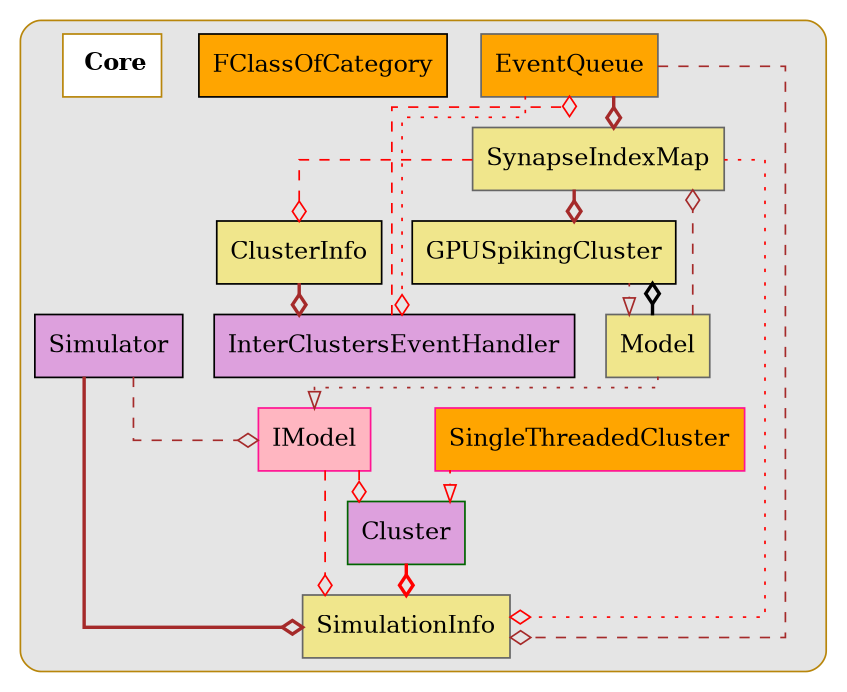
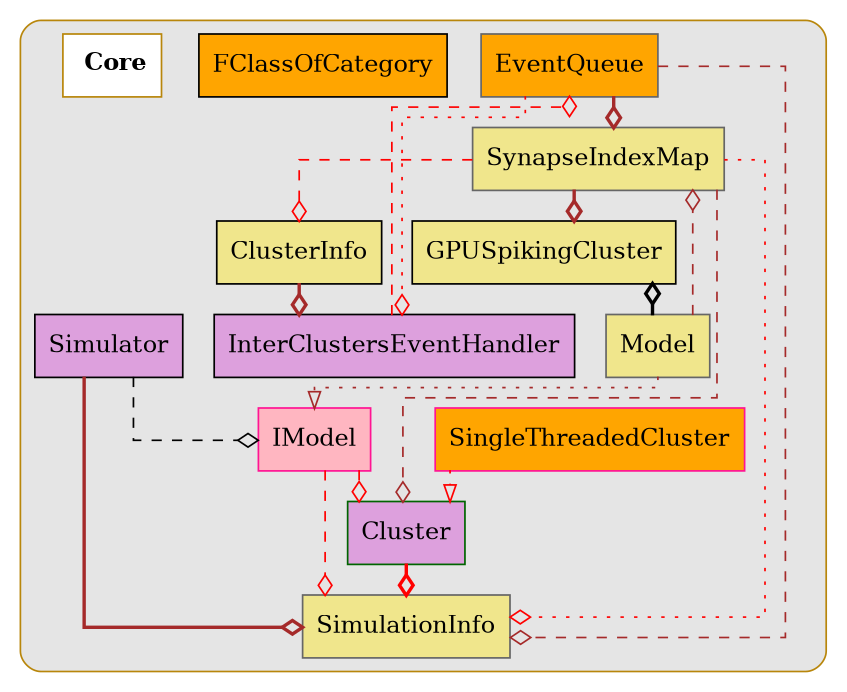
edge "GPUSpikingCluster" -> "Model": removed
edge "SynapseIndexMap" -> "Cluster": added
edge "Simulator" -> "IModel": color brown -> black
